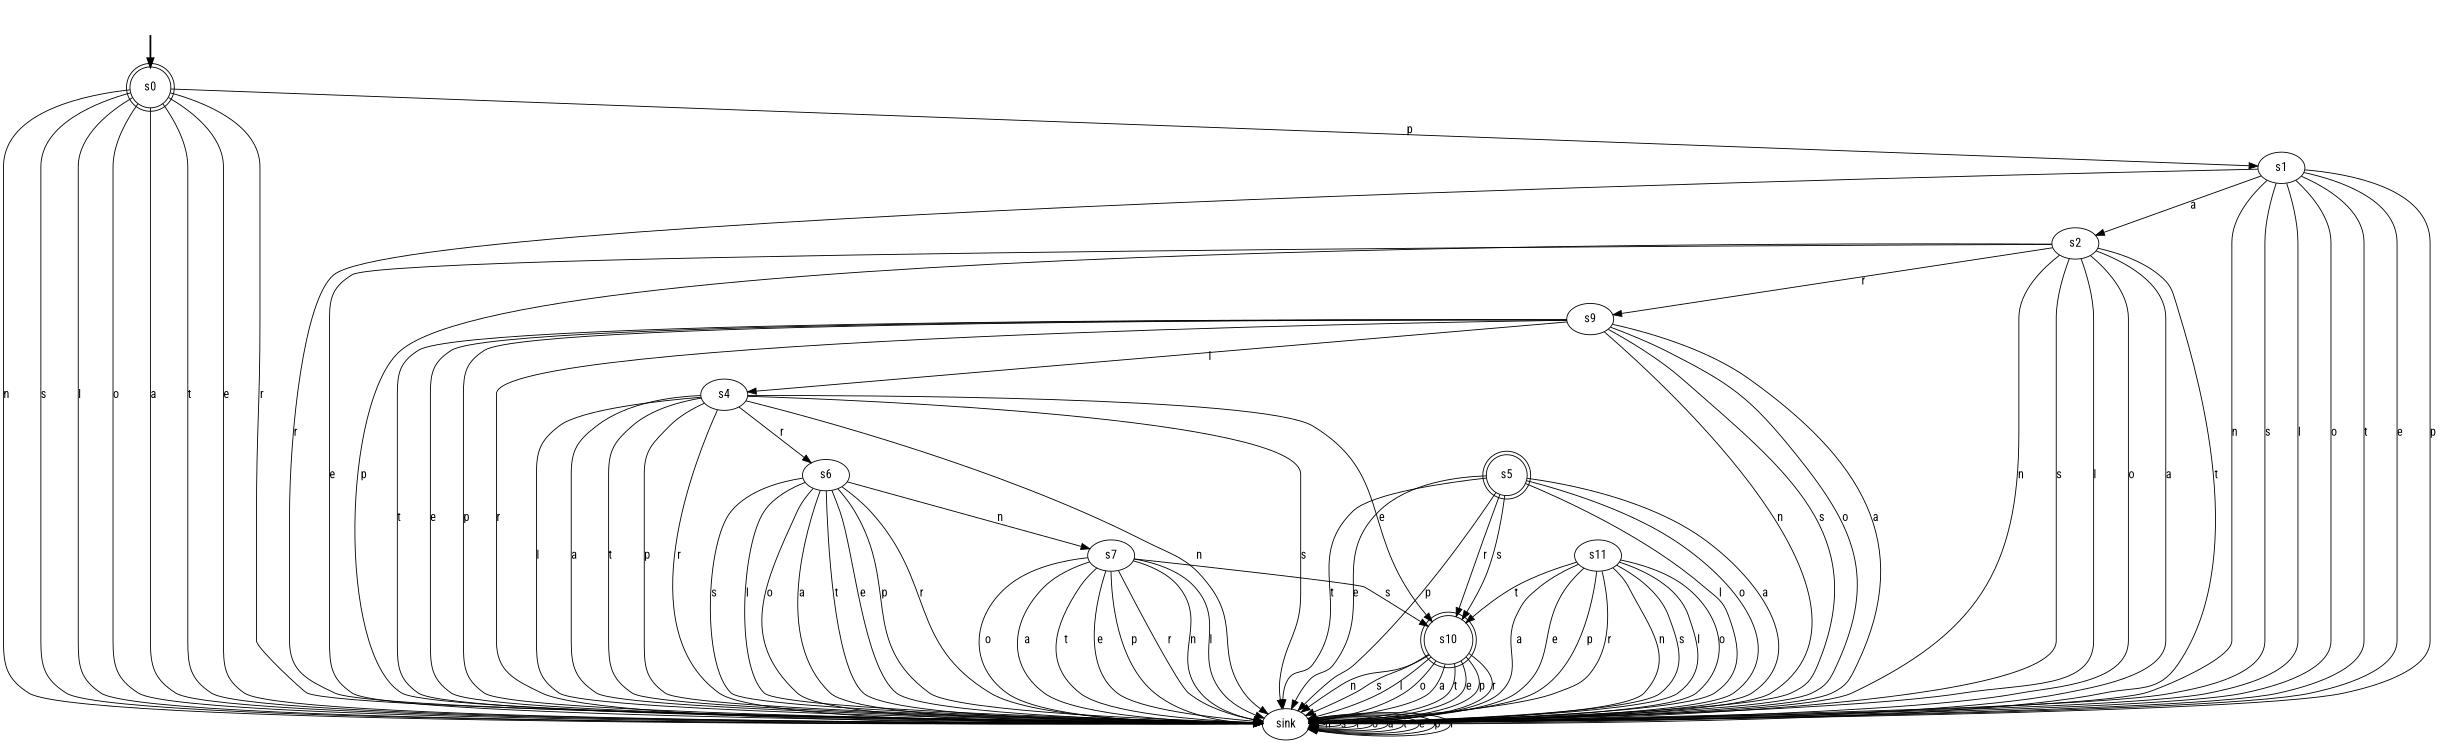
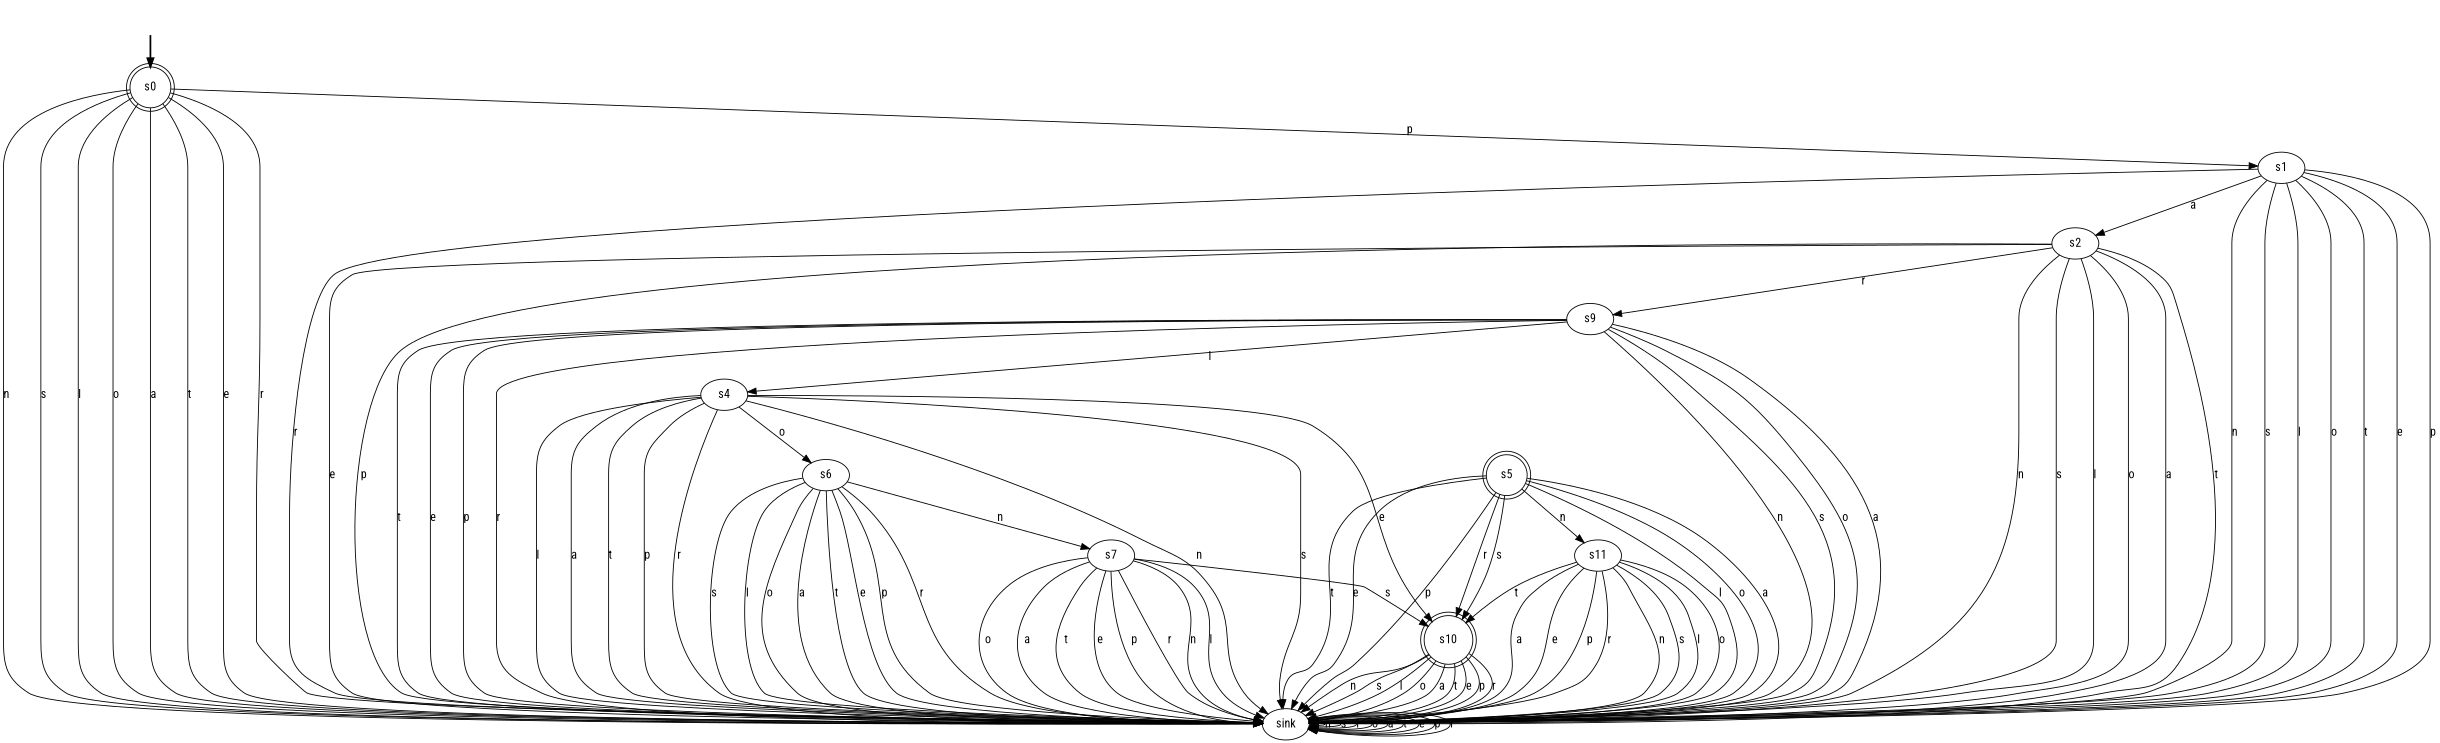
edge "s4" -> "s6": label "r" -> "o"
edge "s5" -> "s11": added, label "n"
